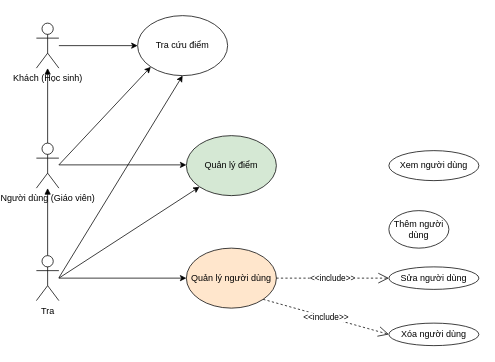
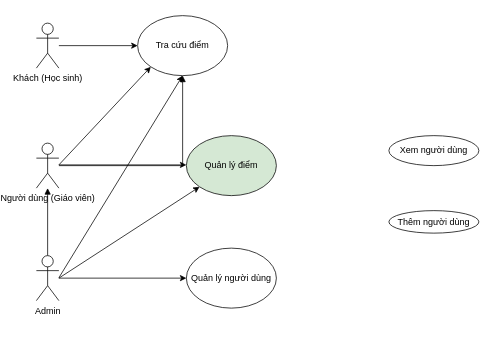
edge "Người dùng (Giáo viên)" -> "Khách (Học sinh)": now "Người dùng (Giáo viên)" -> "Tra cứu điểm"
node "Xem người dùng": moved (434, 165) -> (434, 150)
node "Thêm người dùng": size 60x38 -> 90x23
node "Quản lý người dùng": fillcolor #ffe6cc -> #ffffff
edge "Quản lý người dùng" -> "Sửa người dùng": removed, label "<<include>>"
node "Sửa người dùng": removed
node "Tra": label "Tra" -> "Admin"
edge "Quản lý người dùng" -> "Xóa người dùng": removed, label "<<include>>"
node "Xóa người dùng": removed
